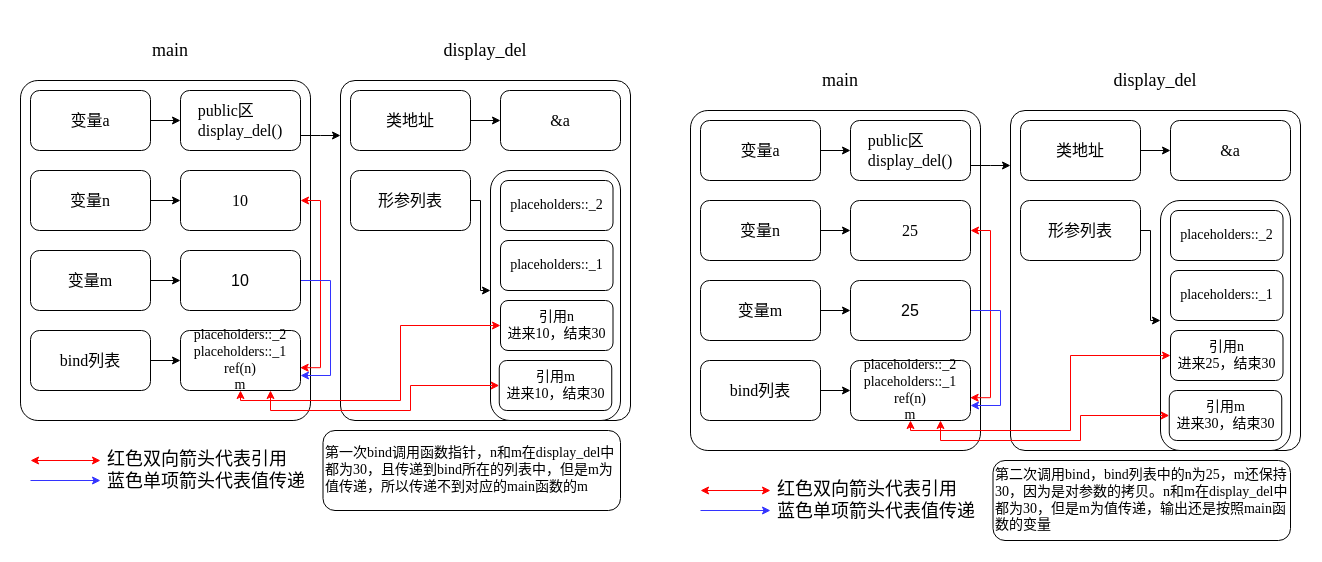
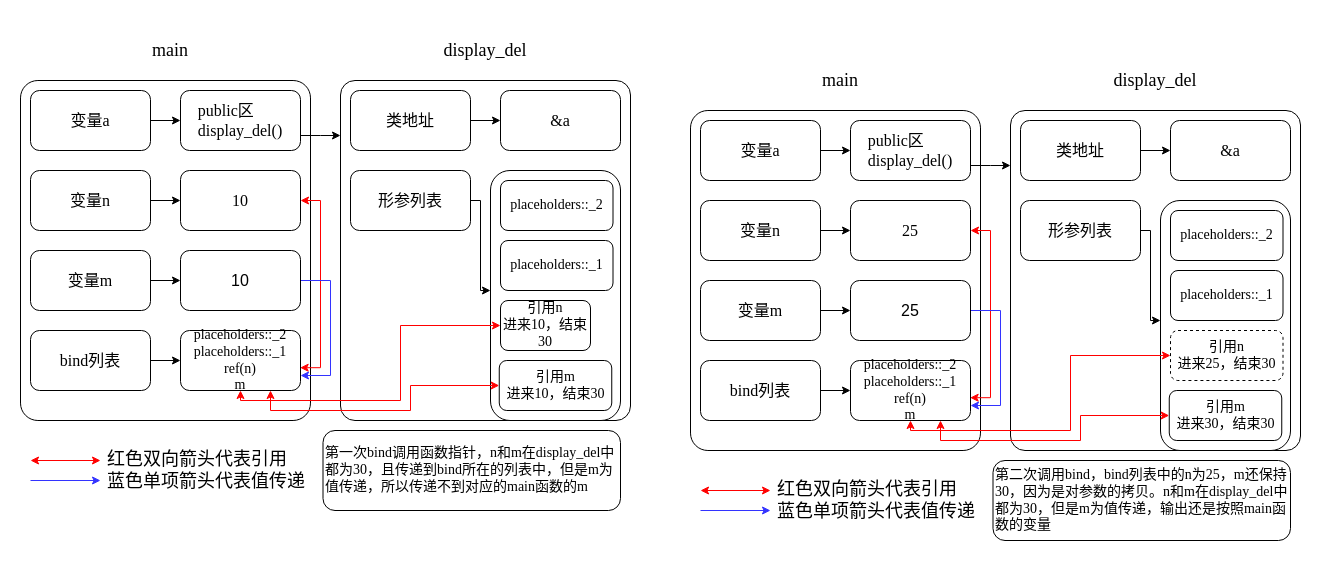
node "引用n 进来10，结束30": size 113x50 -> 90x50
node "引用n 进来25，结束30": style solid -> dashed
